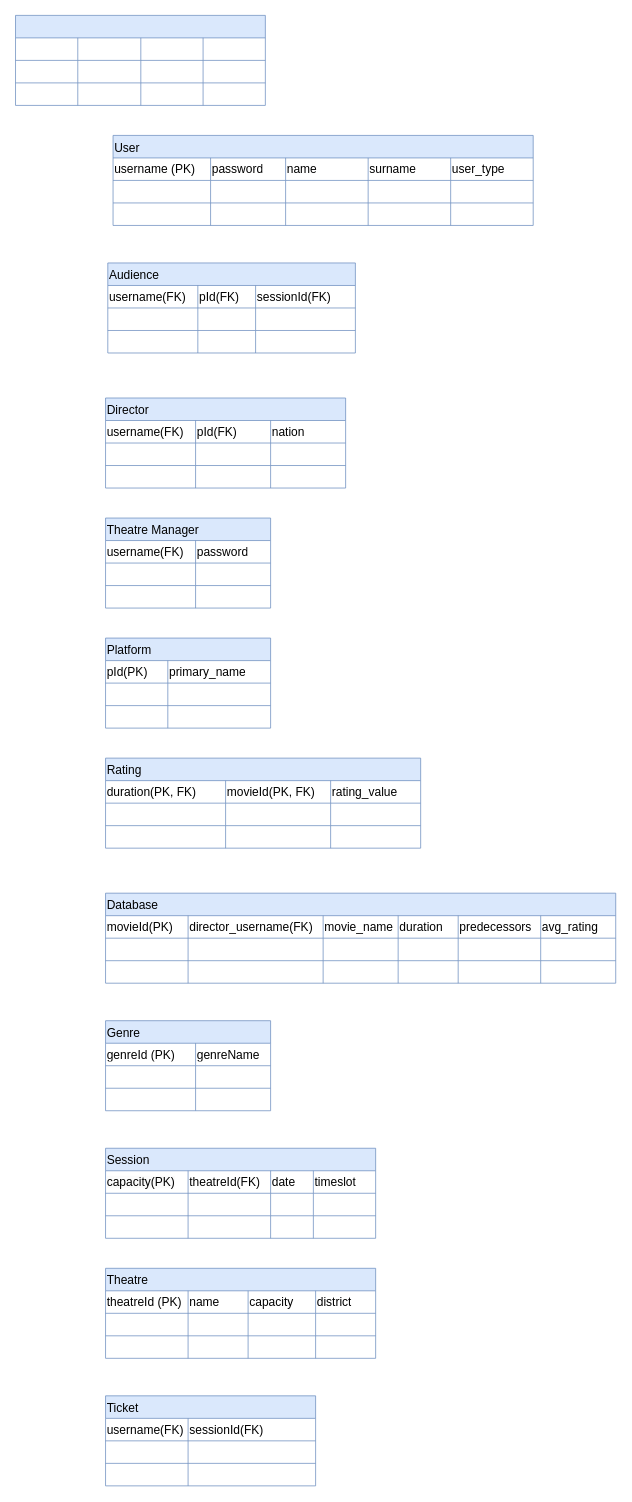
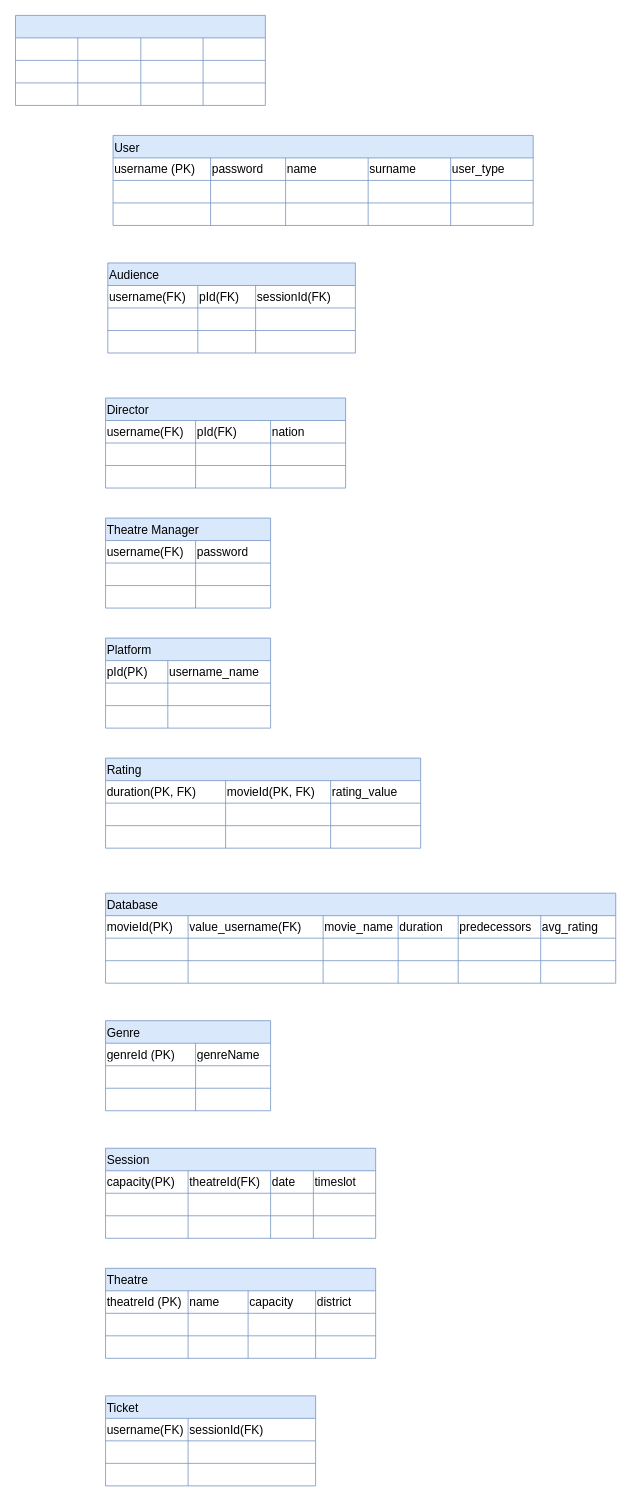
node "primary_name": label "primary_name" -> "username_name"
node "director_username(FK)": label "director_username(FK)" -> "value_username(FK)"
